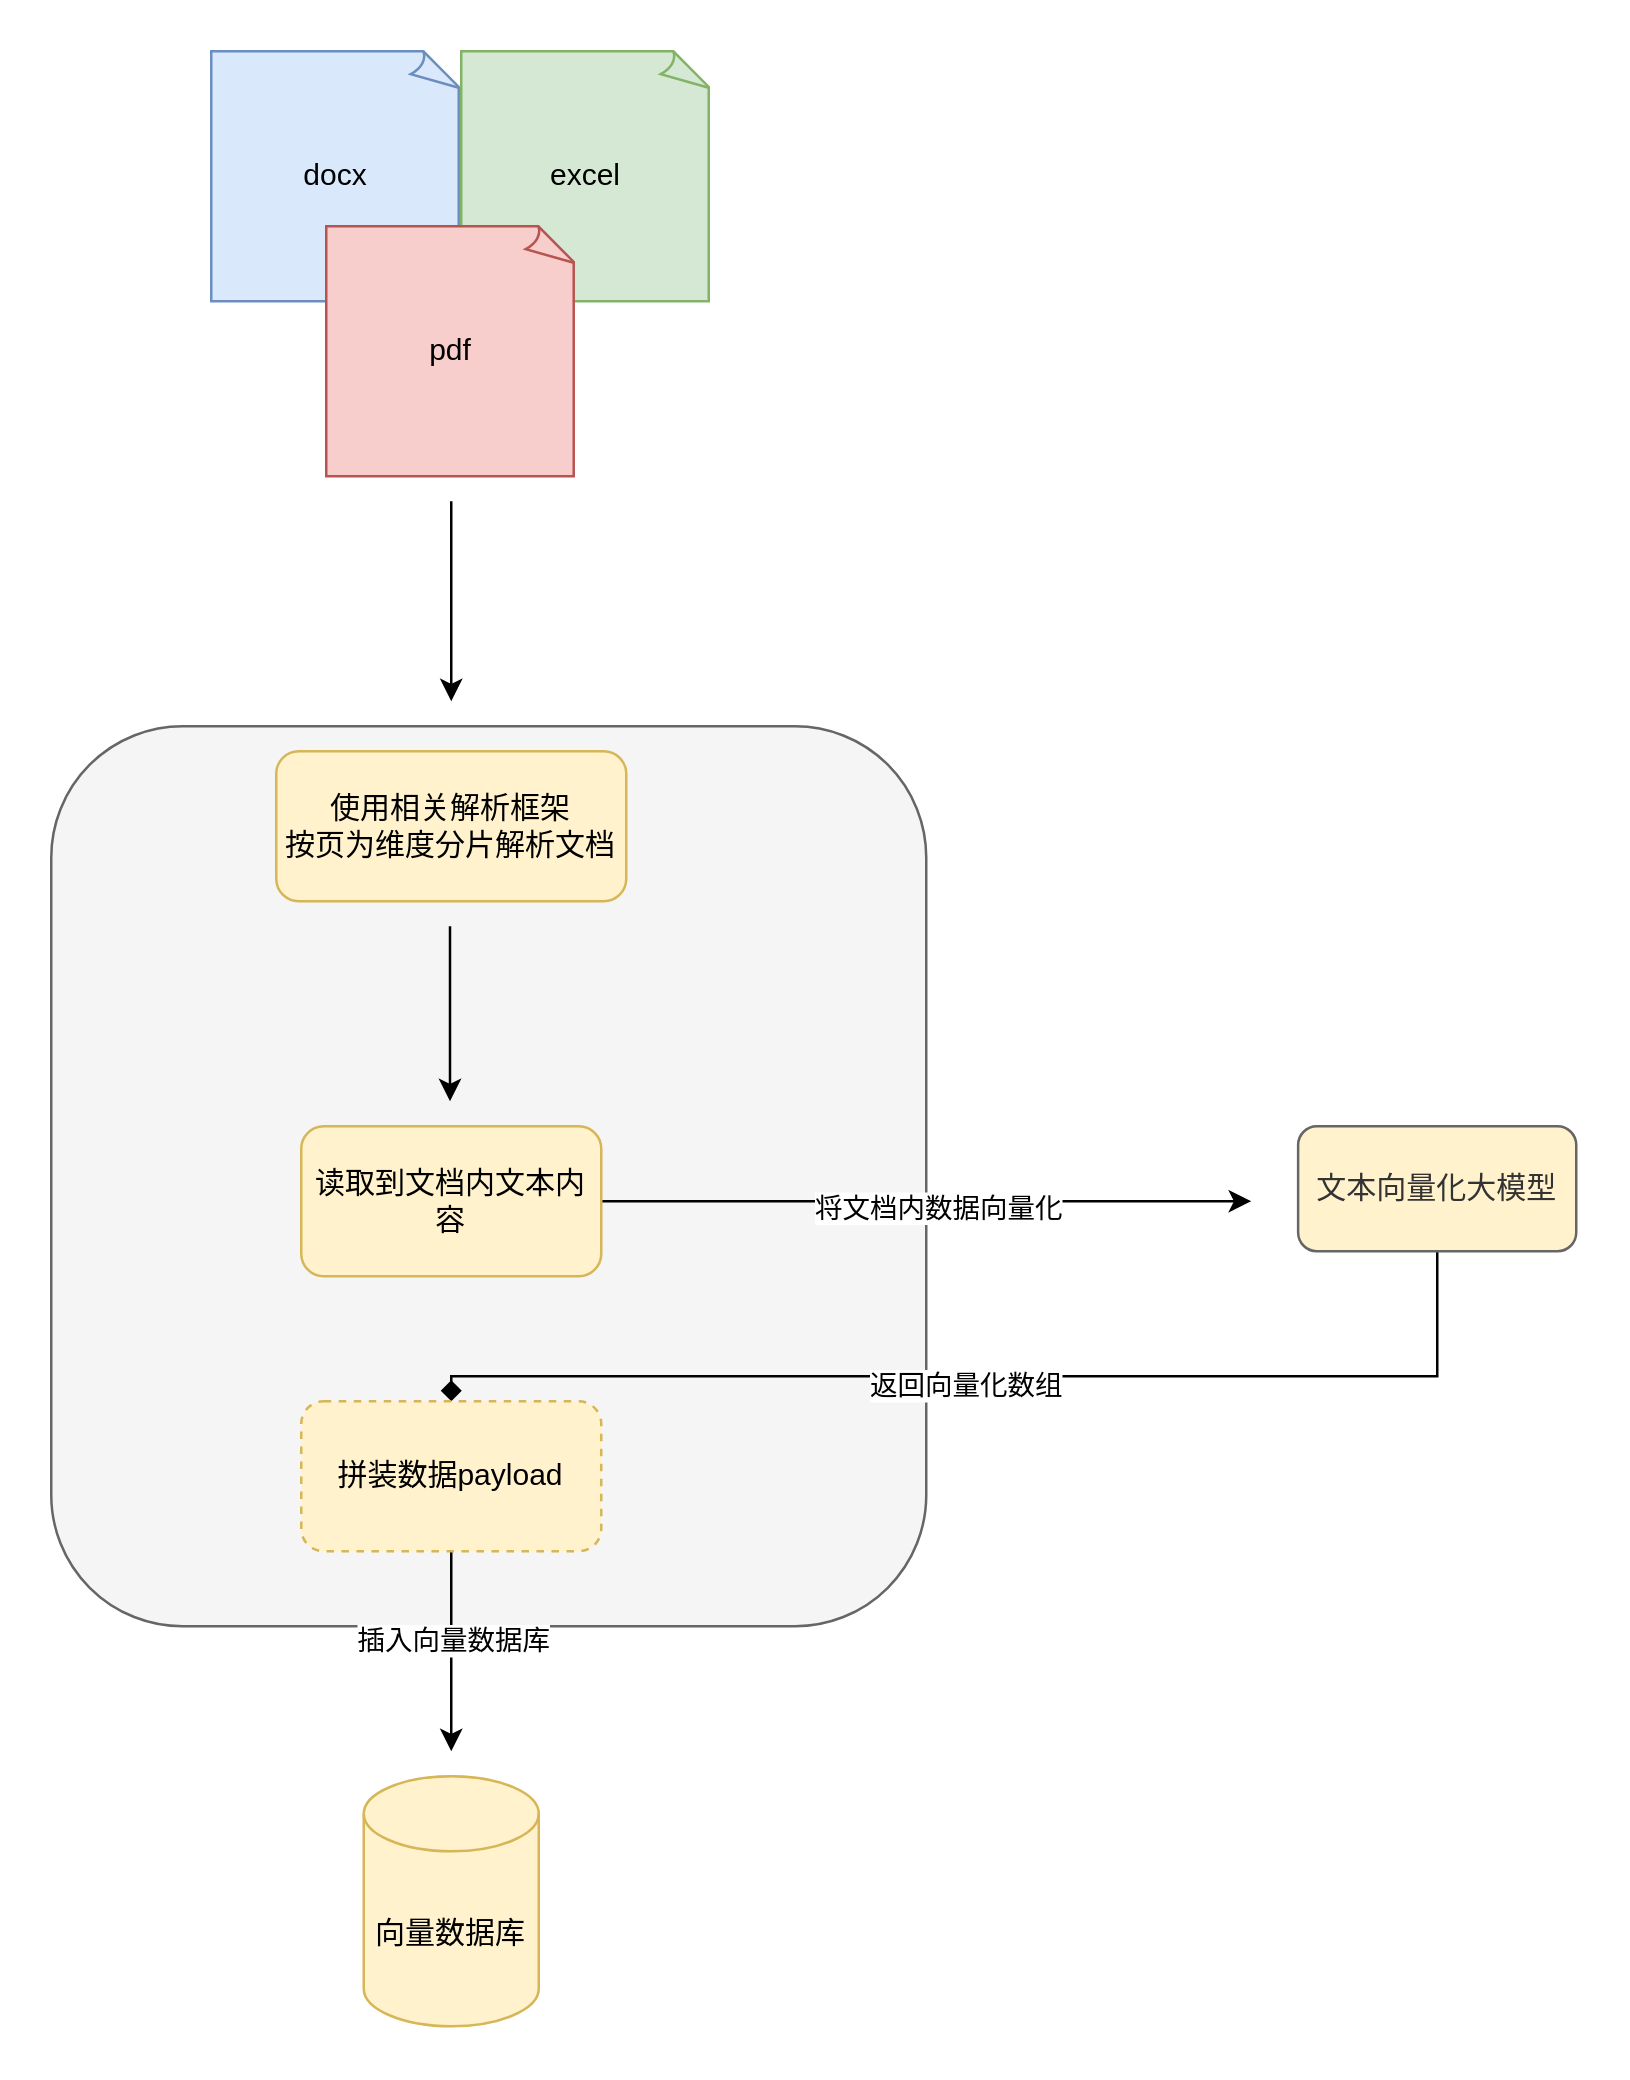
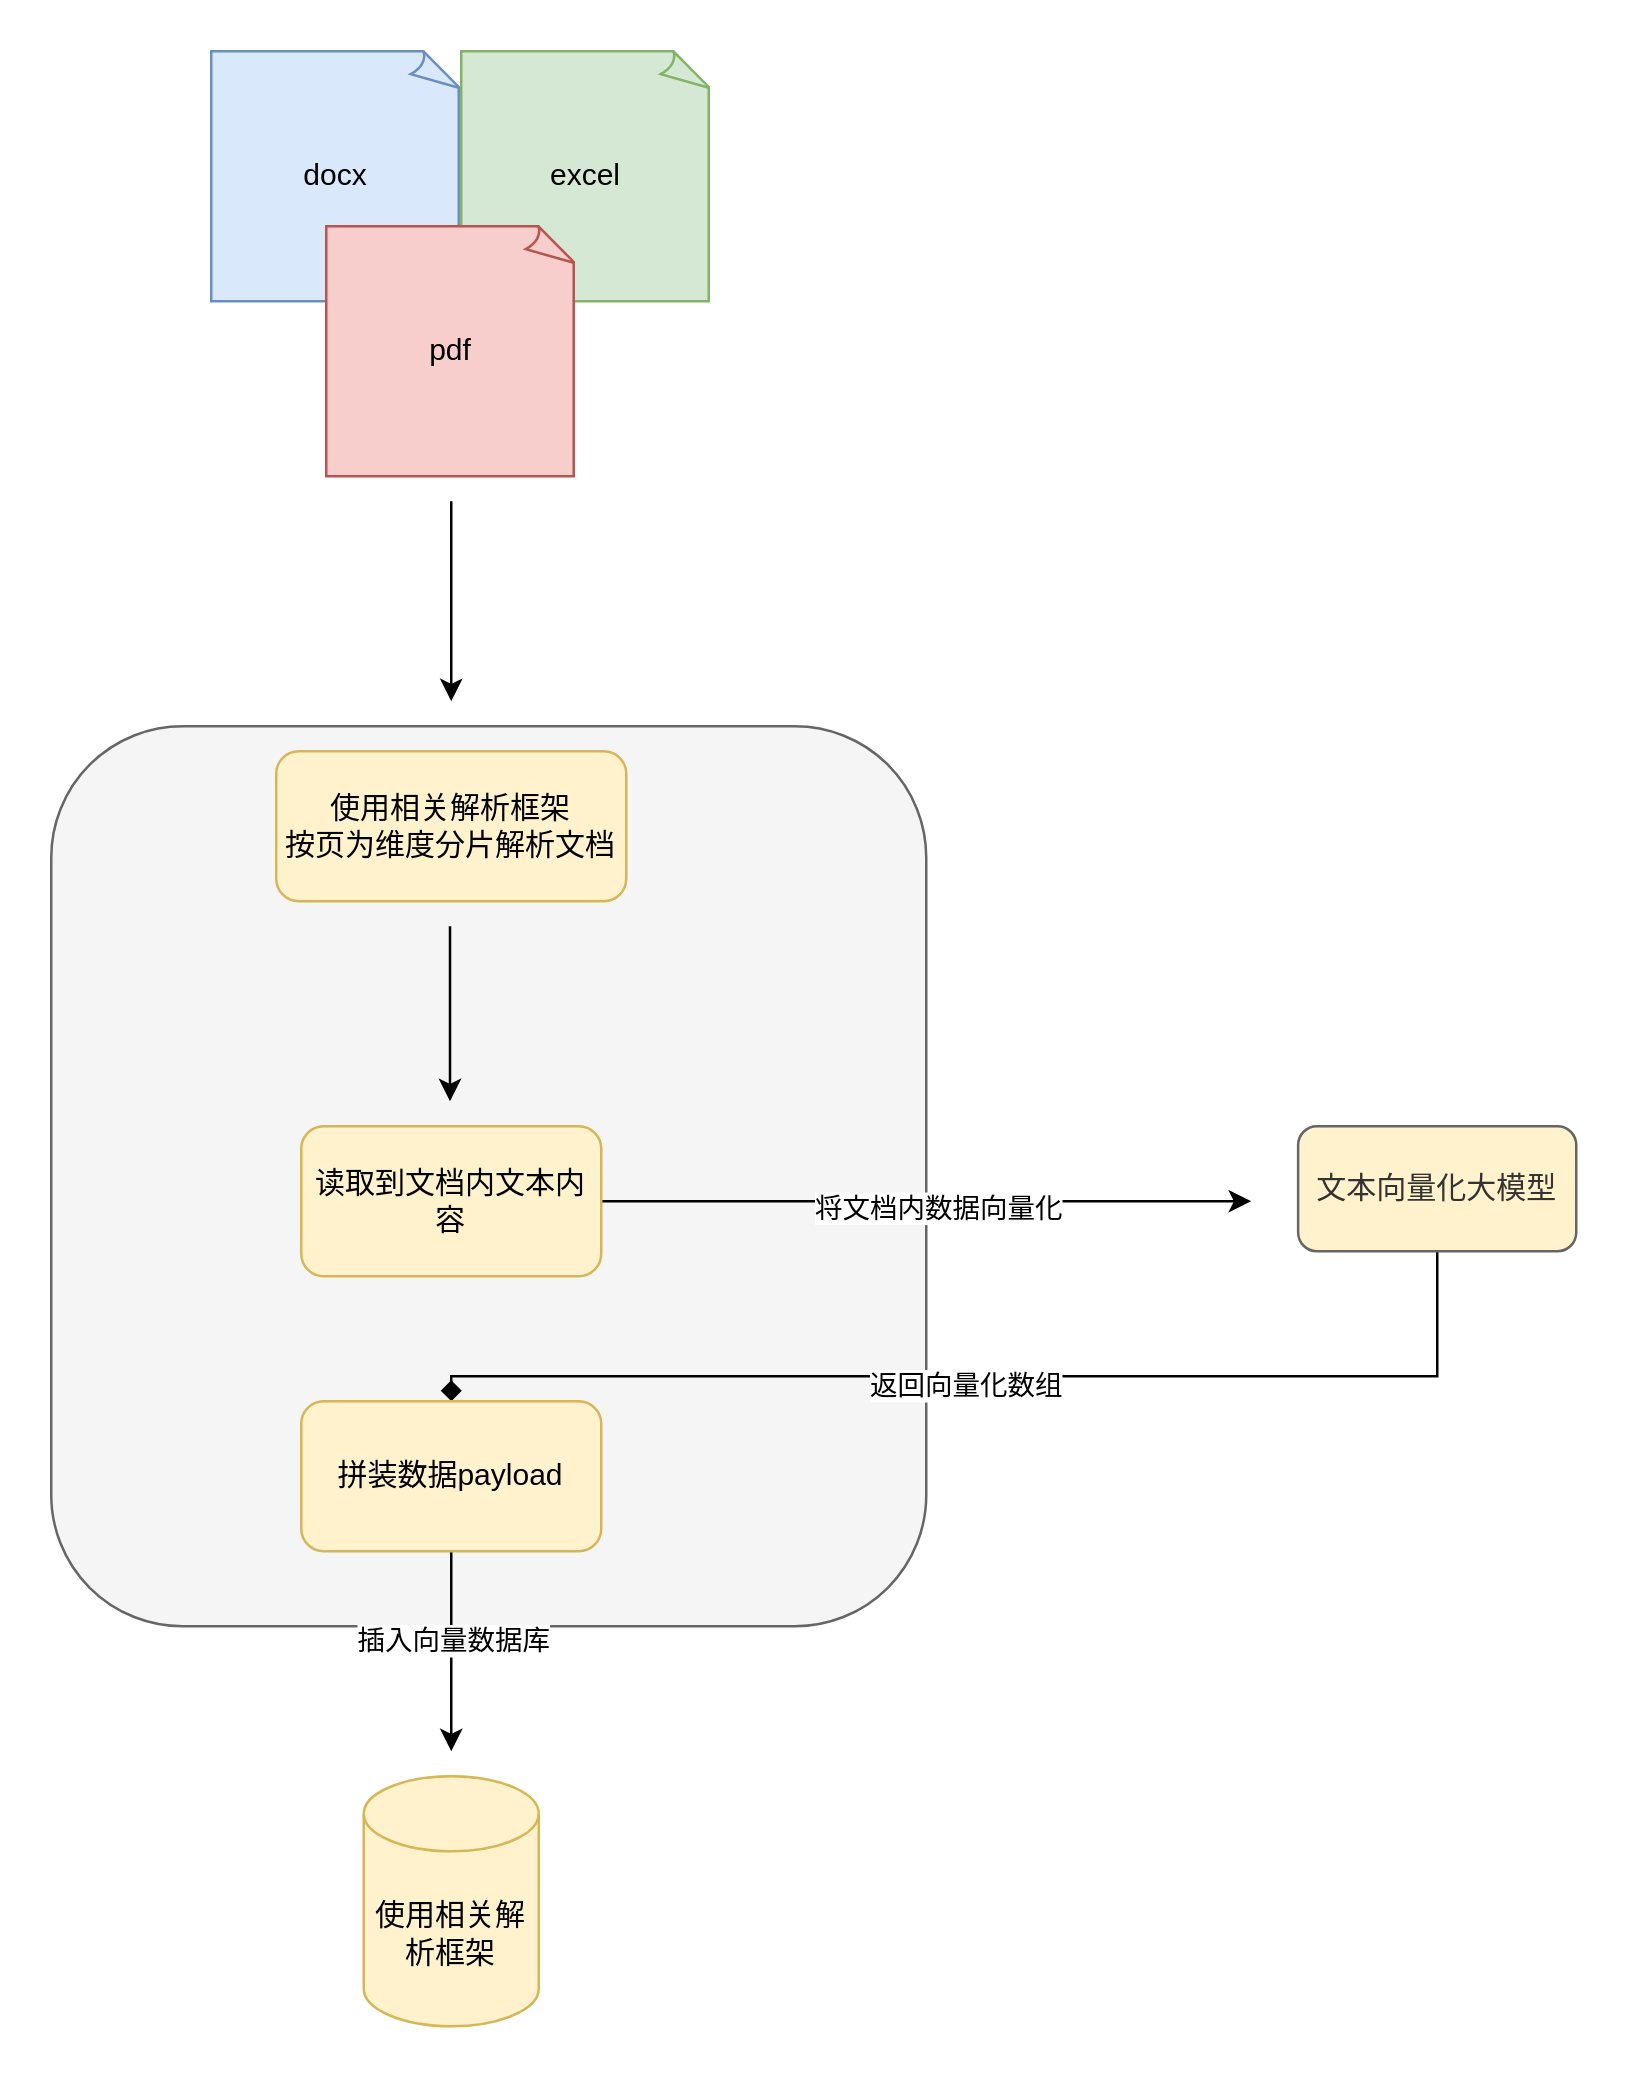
node "拼装数据payload": style dashed -> solid
node "向量数据库": label "向量数据库" -> "使用相关解析框架"
